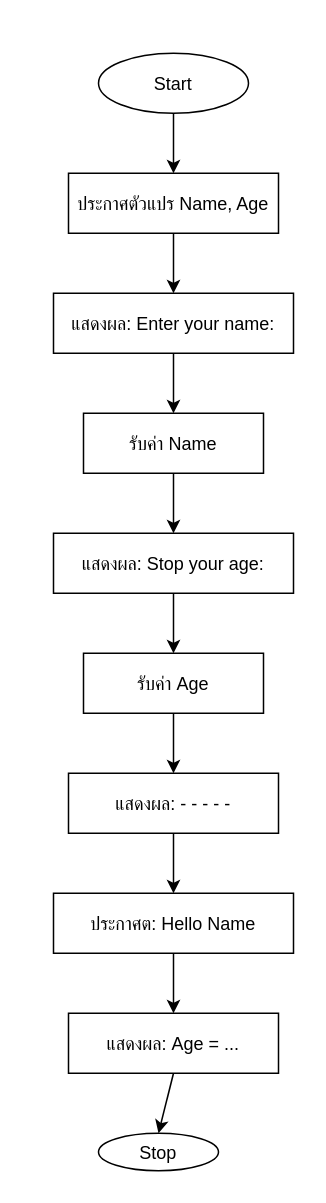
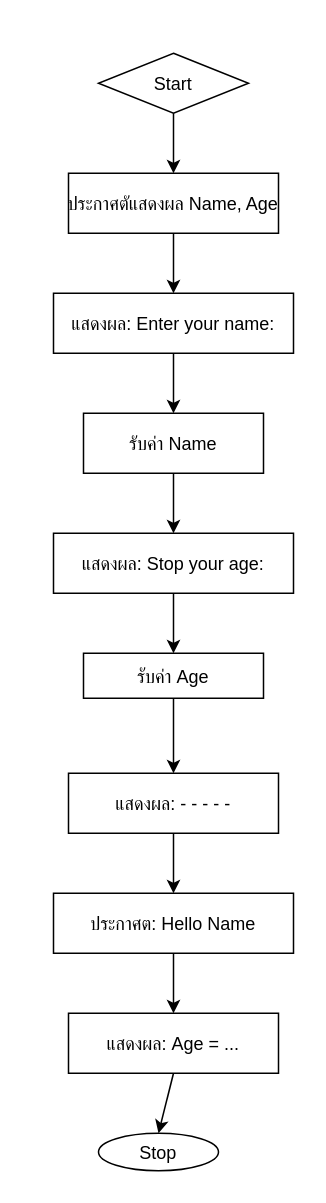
node "Start": shape ellipse -> diamond
node "ประกาศตัวแปร Name, Age": label "ประกาศตัวแปร Name, Age" -> "ประกาศตัแสดงผล Name, Age"
node "รับค่า Age": size 180x60 -> 180x45
